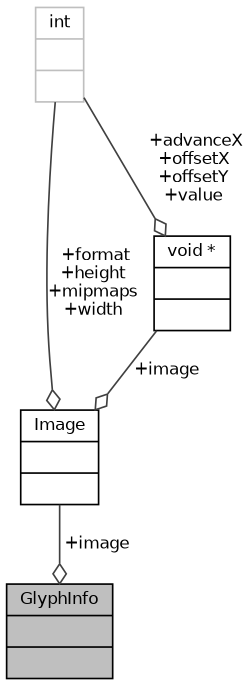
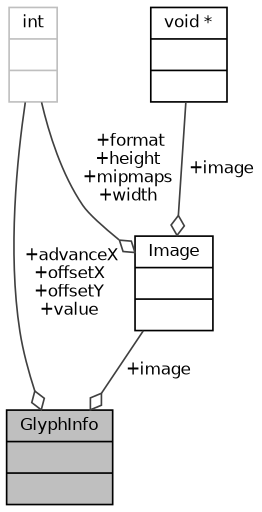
edge "int" -> "void *": now "int" -> "GlyphInfo"
